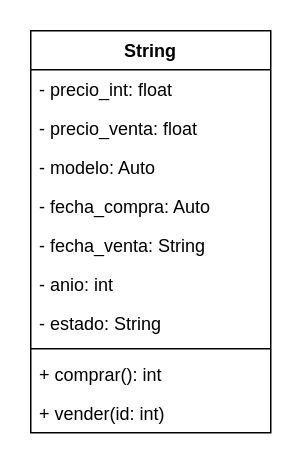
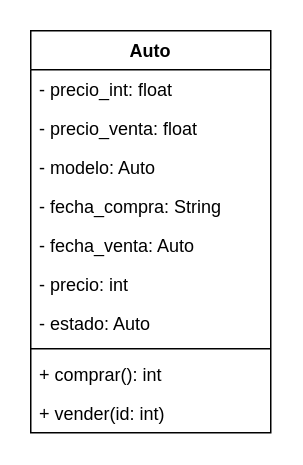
node "String": label "String" -> "Auto"
node "- fecha_compra: Auto": label "- fecha_compra: Auto" -> "- fecha_compra: String"
node "- fecha_venta: String": label "- fecha_venta: String" -> "- fecha_venta: Auto"
node "- anio: int": label "- anio: int" -> "- precio: int"
node "- estado: String": label "- estado: String" -> "- estado: Auto"
